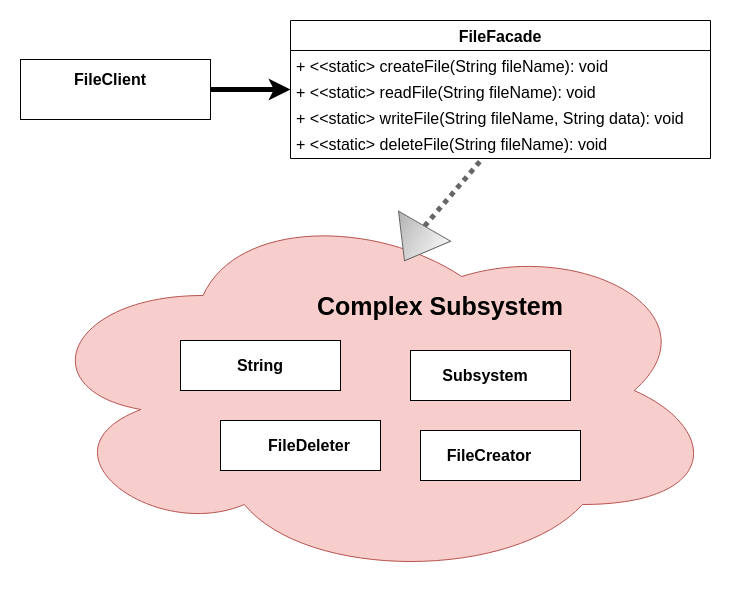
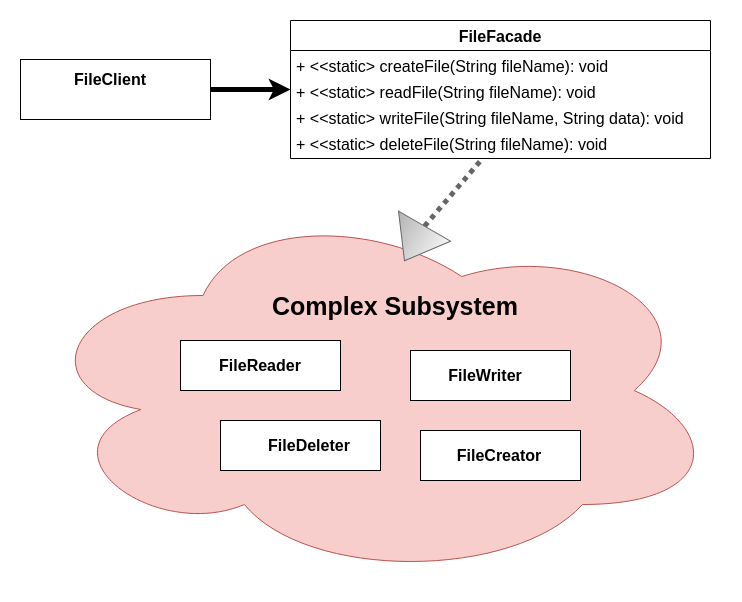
node "Complex Subsystem": moved (441, 306) -> (396, 306)
node "String": label "String" -> "FileReader"
node "Subsystem": label "Subsystem" -> "FileWriter"
node "FileCreator": moved (490, 456) -> (500, 456)
